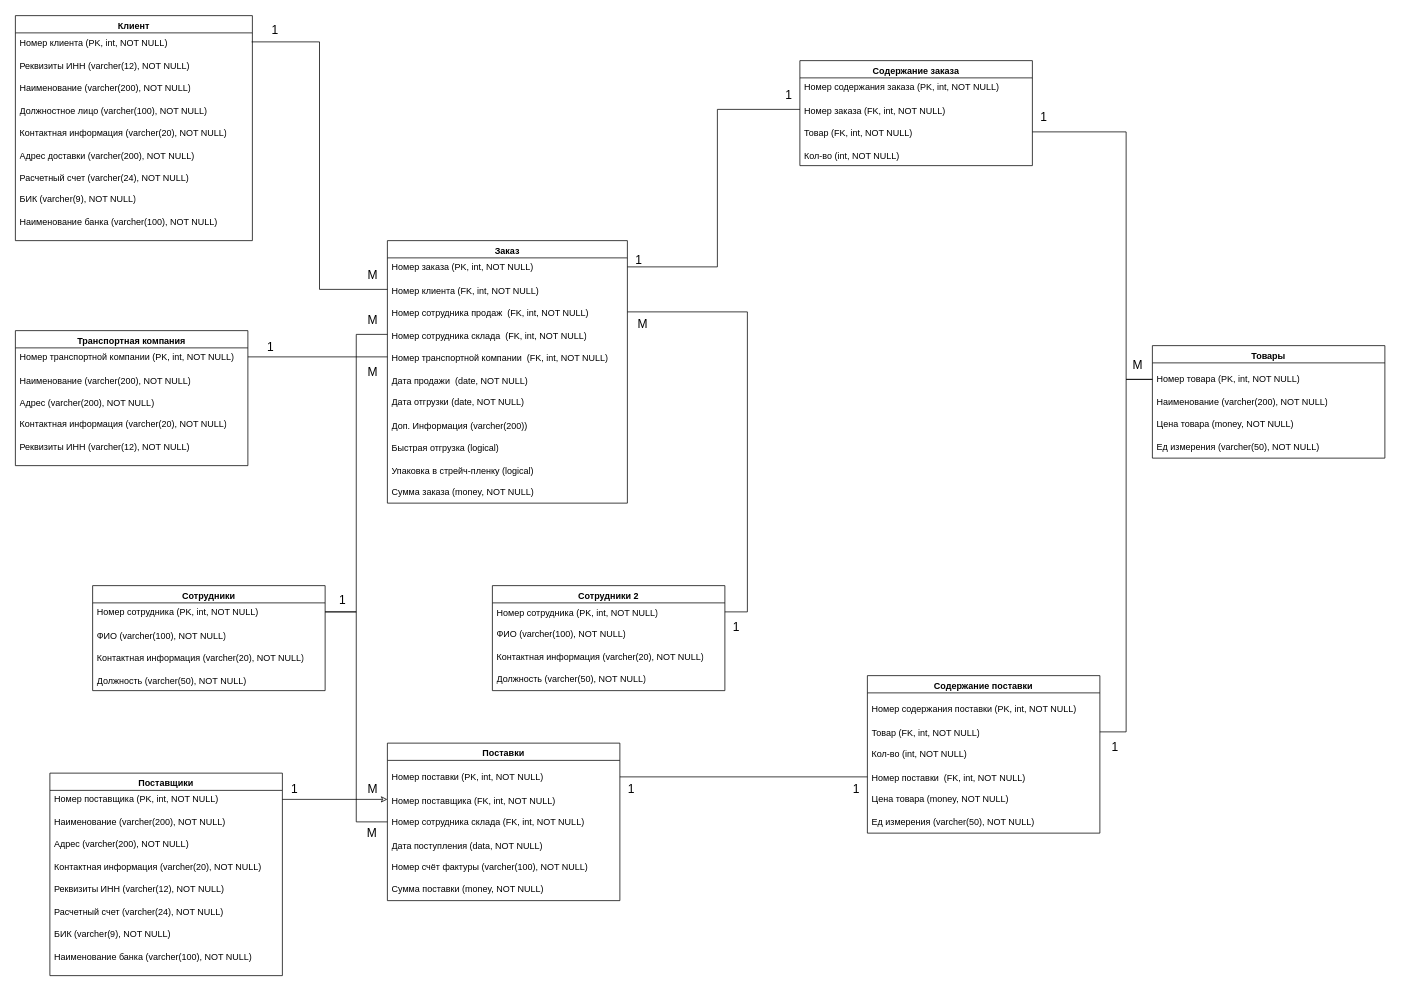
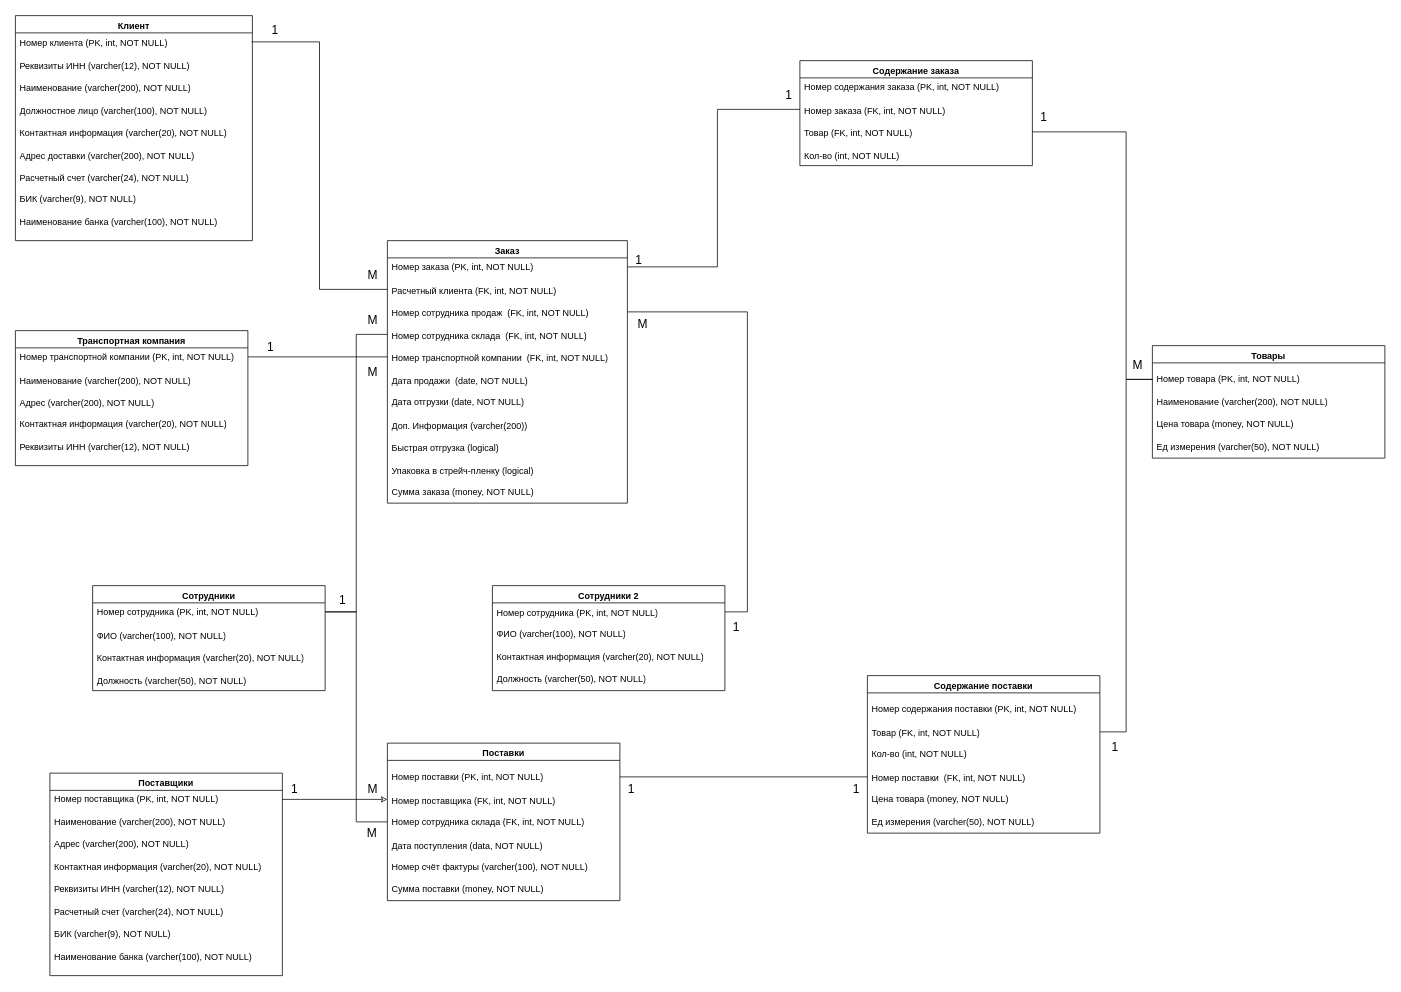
node "Номер клиента (FK, int, NOT NULL)": label "Номер клиента (FK, int, NOT NULL)" -> "Расчетный клиента (FK, int, NOT NULL)"
